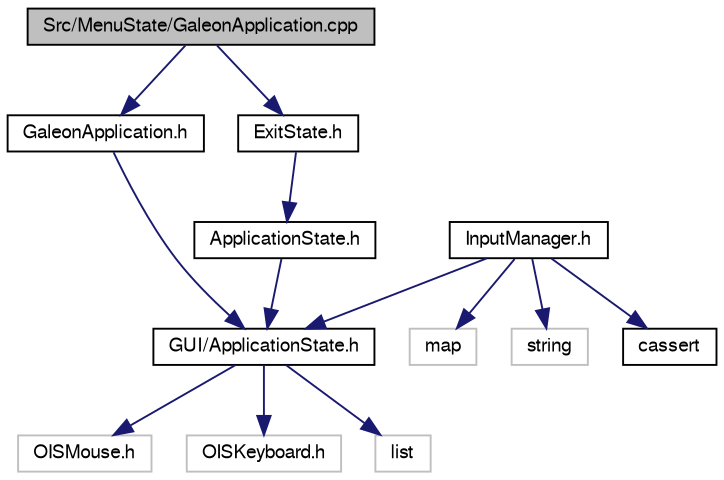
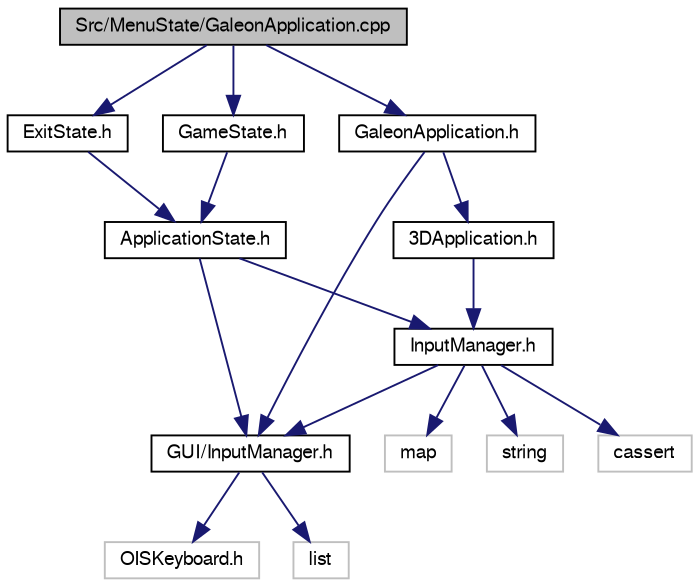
node "GameState.h": added
node "3DApplication.h": added
edge "ApplicationState.h" -> "InputManager.h": added
node "GUI/ApplicationState.h": label "GUI/ApplicationState.h" -> "GUI/InputManager.h"
node "cassert": color black -> grey75
node "OISMouse.h": removed
